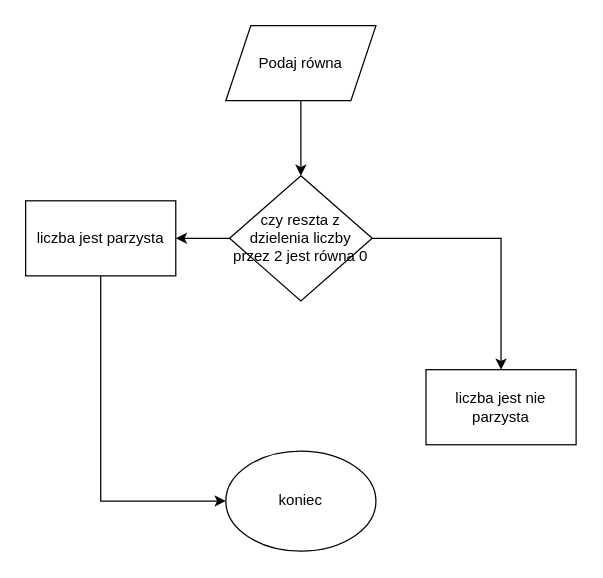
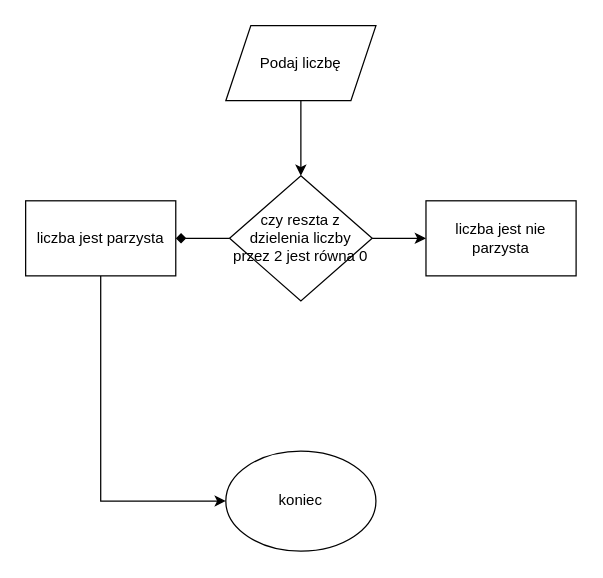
node "Podaj równa": label "Podaj równa" -> "Podaj liczbę"
edge "czy reszta z dzielenia liczby przez 2 jest równa 0" -> "liczba jest parzysta": arrowhead classic -> diamond
node "liczba jest nie parzysta": moved (501, 407) -> (501, 238)
